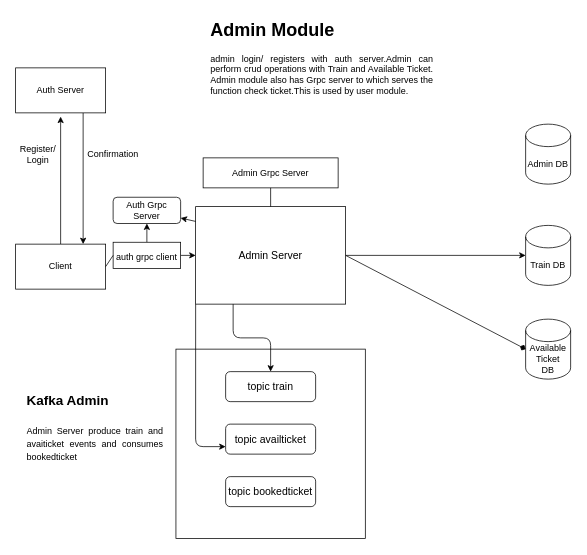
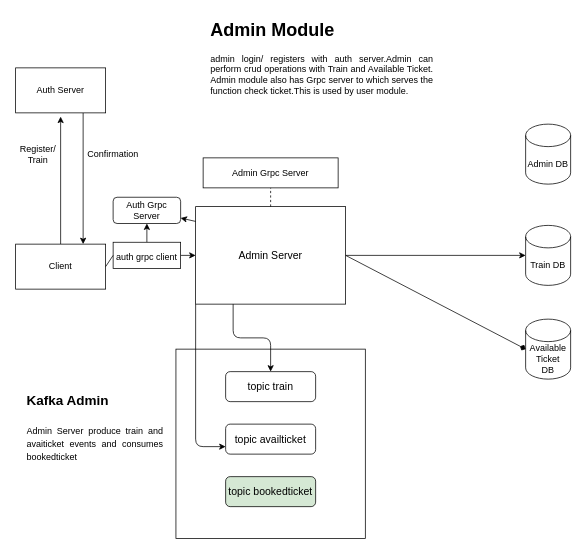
node "Register/ Login": label "Register/ Login" -> "Register/ Train"
edge "Admin Grpc Server" -- "Admin Server": style solid -> dashed
node "topic bookedticket": fillcolor #ffffff -> #d5e8d4
